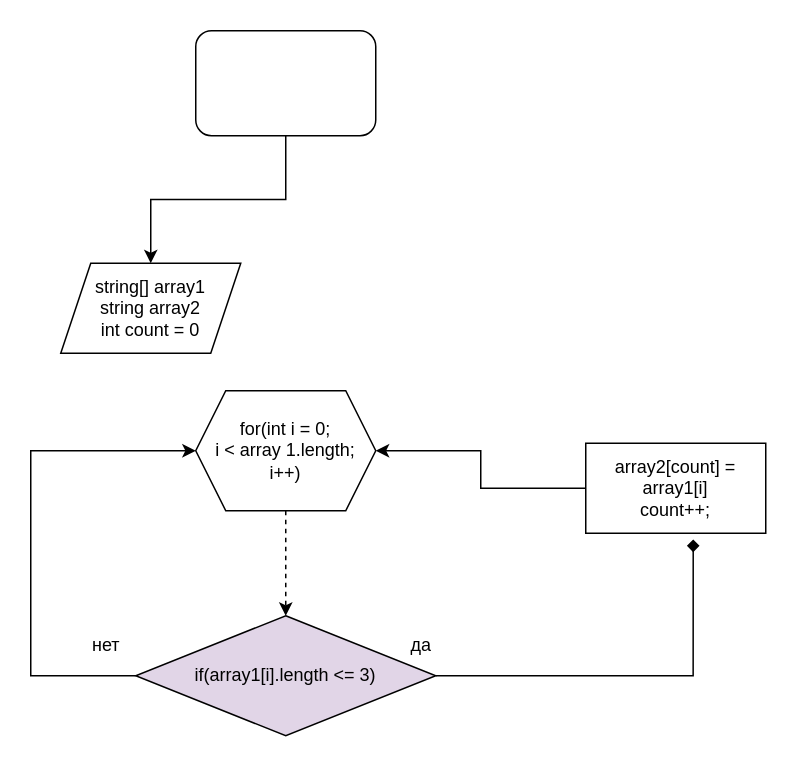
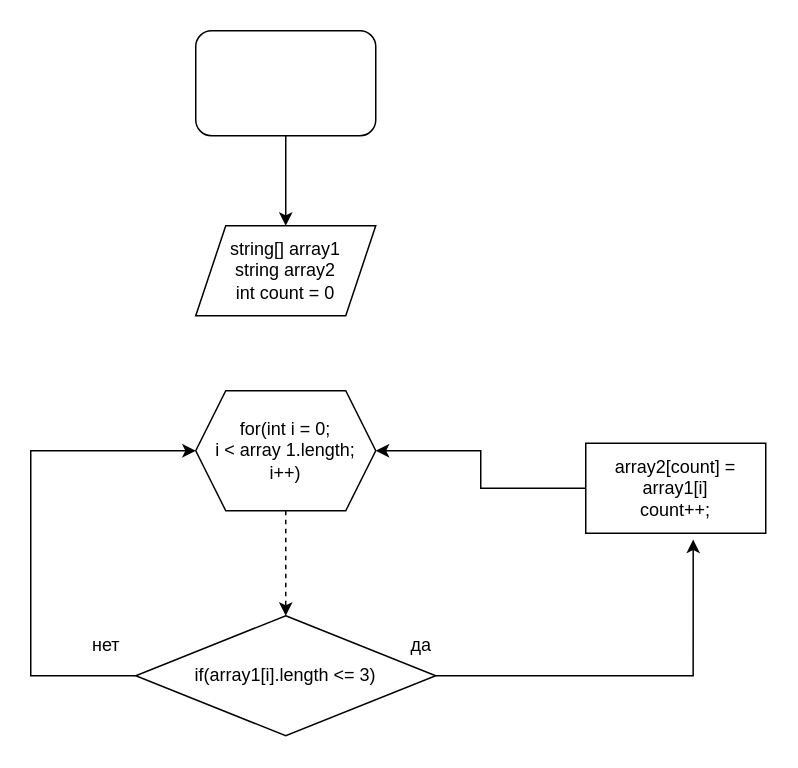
node "string[] array1 string array2 int count = 0": moved (151, 308) -> (286, 271)
edge "if(array1[i].length <= 3)" -> "array2[count] = array1[i] count++;": arrowhead diamond -> classic
node "if(array1[i].length <= 3)": fillcolor #e1d5e7 -> #ffffff
